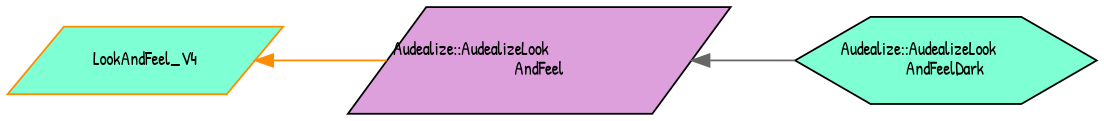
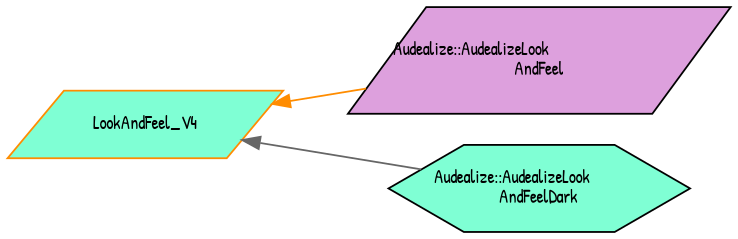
edge "Audealize::AudealizeLook AndFeelDark" -> "Audealize::AudealizeLook AndFeel": now "Audealize::AudealizeLook AndFeelDark" -> "LookAndFeel_V4"
